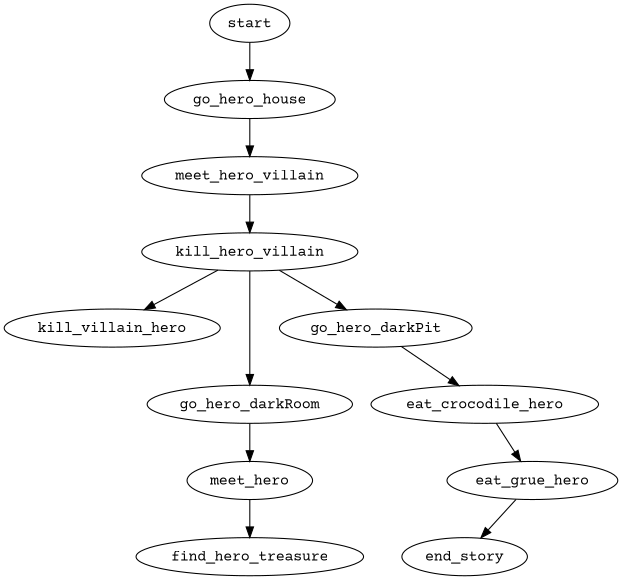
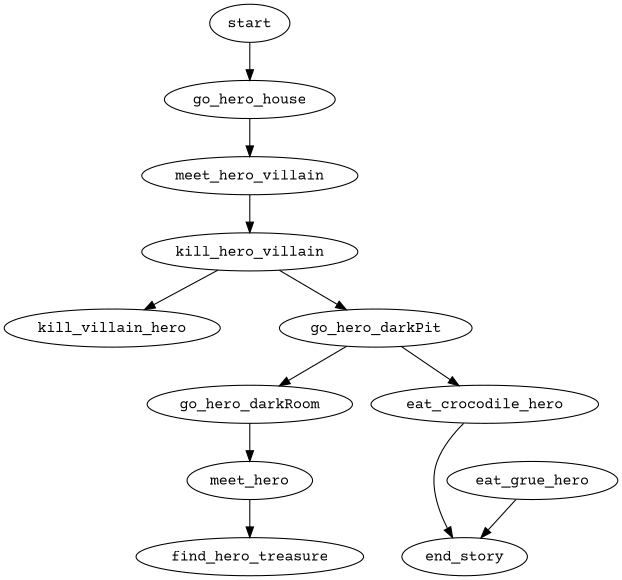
edge "kill_hero_villain" -> "go_hero_darkRoom": now "go_hero_darkPit" -> "go_hero_darkRoom"
edge "eat_crocodile_hero" -> "eat_grue_hero": now "eat_crocodile_hero" -> "end_story"
